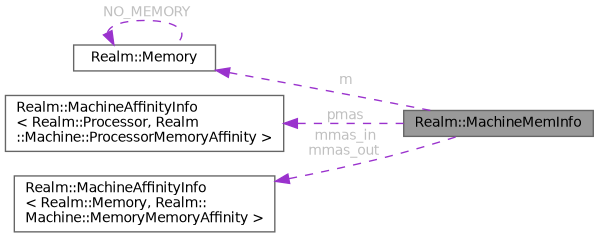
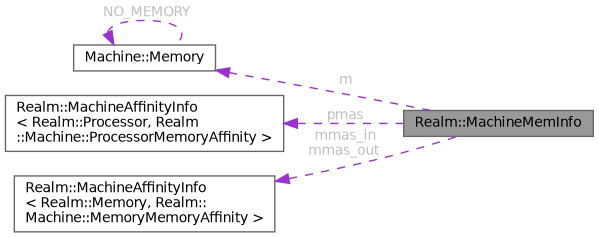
node "Realm::Memory": label "Realm::Memory" -> "Machine::Memory"
